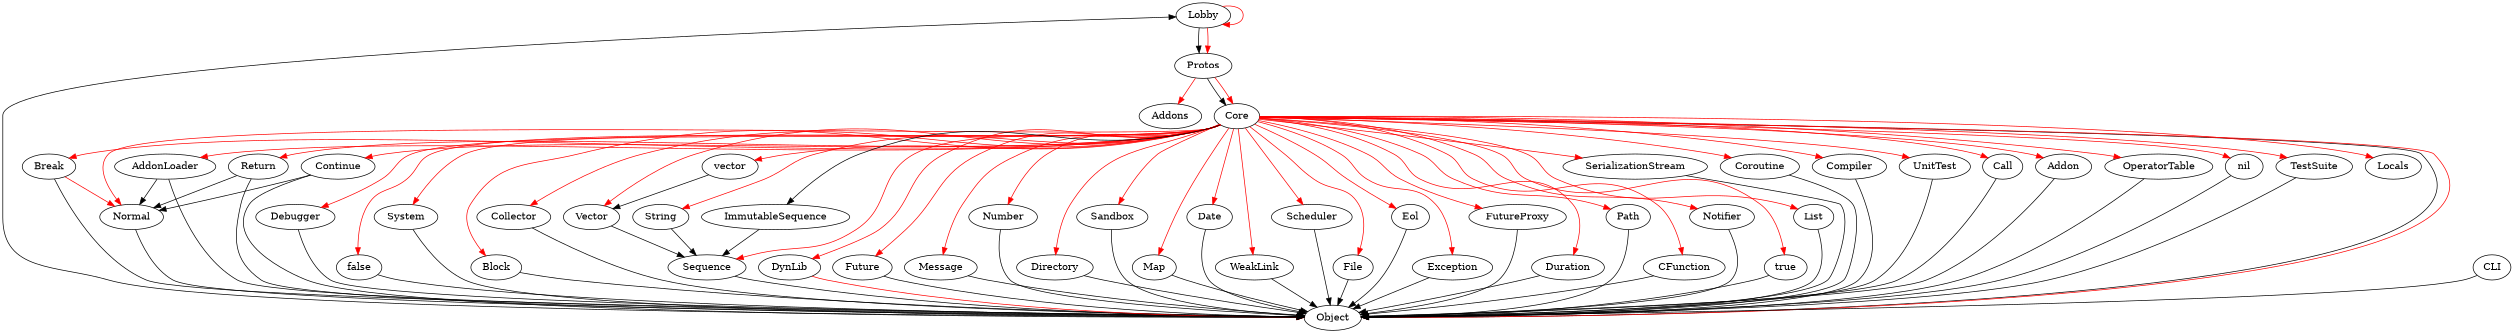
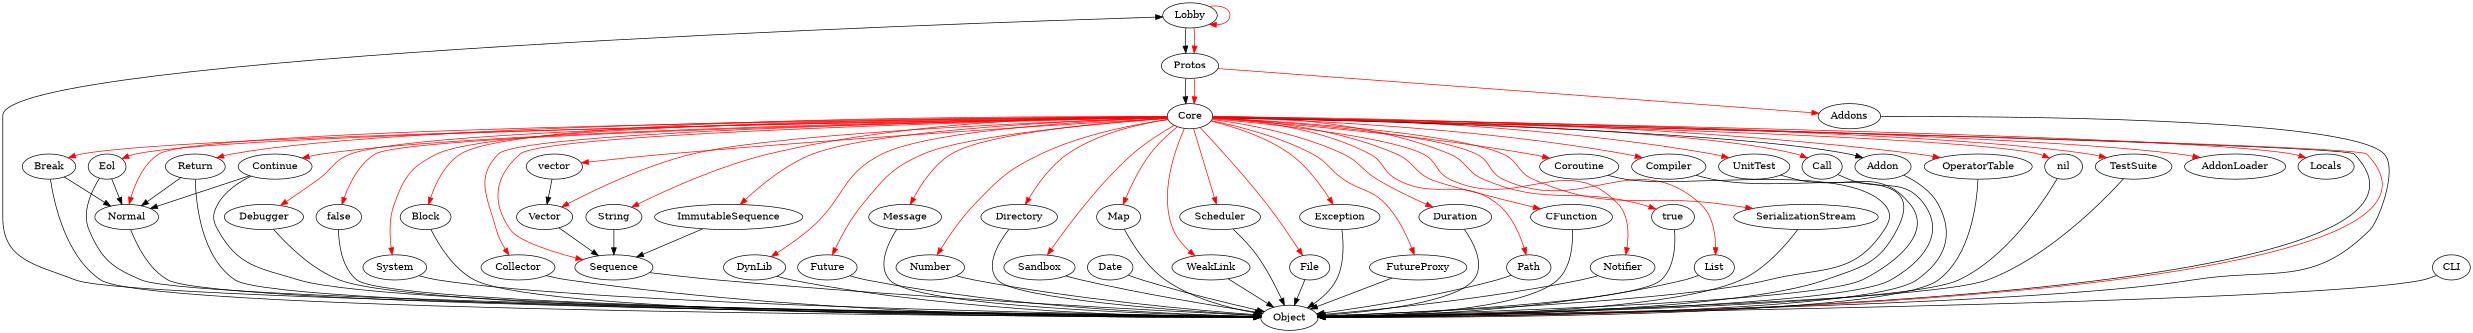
edge "Core" -> "Addon": color red -> black
edge "Core" -> "ImmutableSequence": color black -> red
edge "Core" -> "Date": removed
edge "AddonLoader" -> "Normal": now "Eol" -> "Normal"
edge "Break" -> "Normal": color red -> black
edge "DynLib" -> "Object": color red -> black
edge "AddonLoader" -> "Object": now "Addons" -> "Object"
